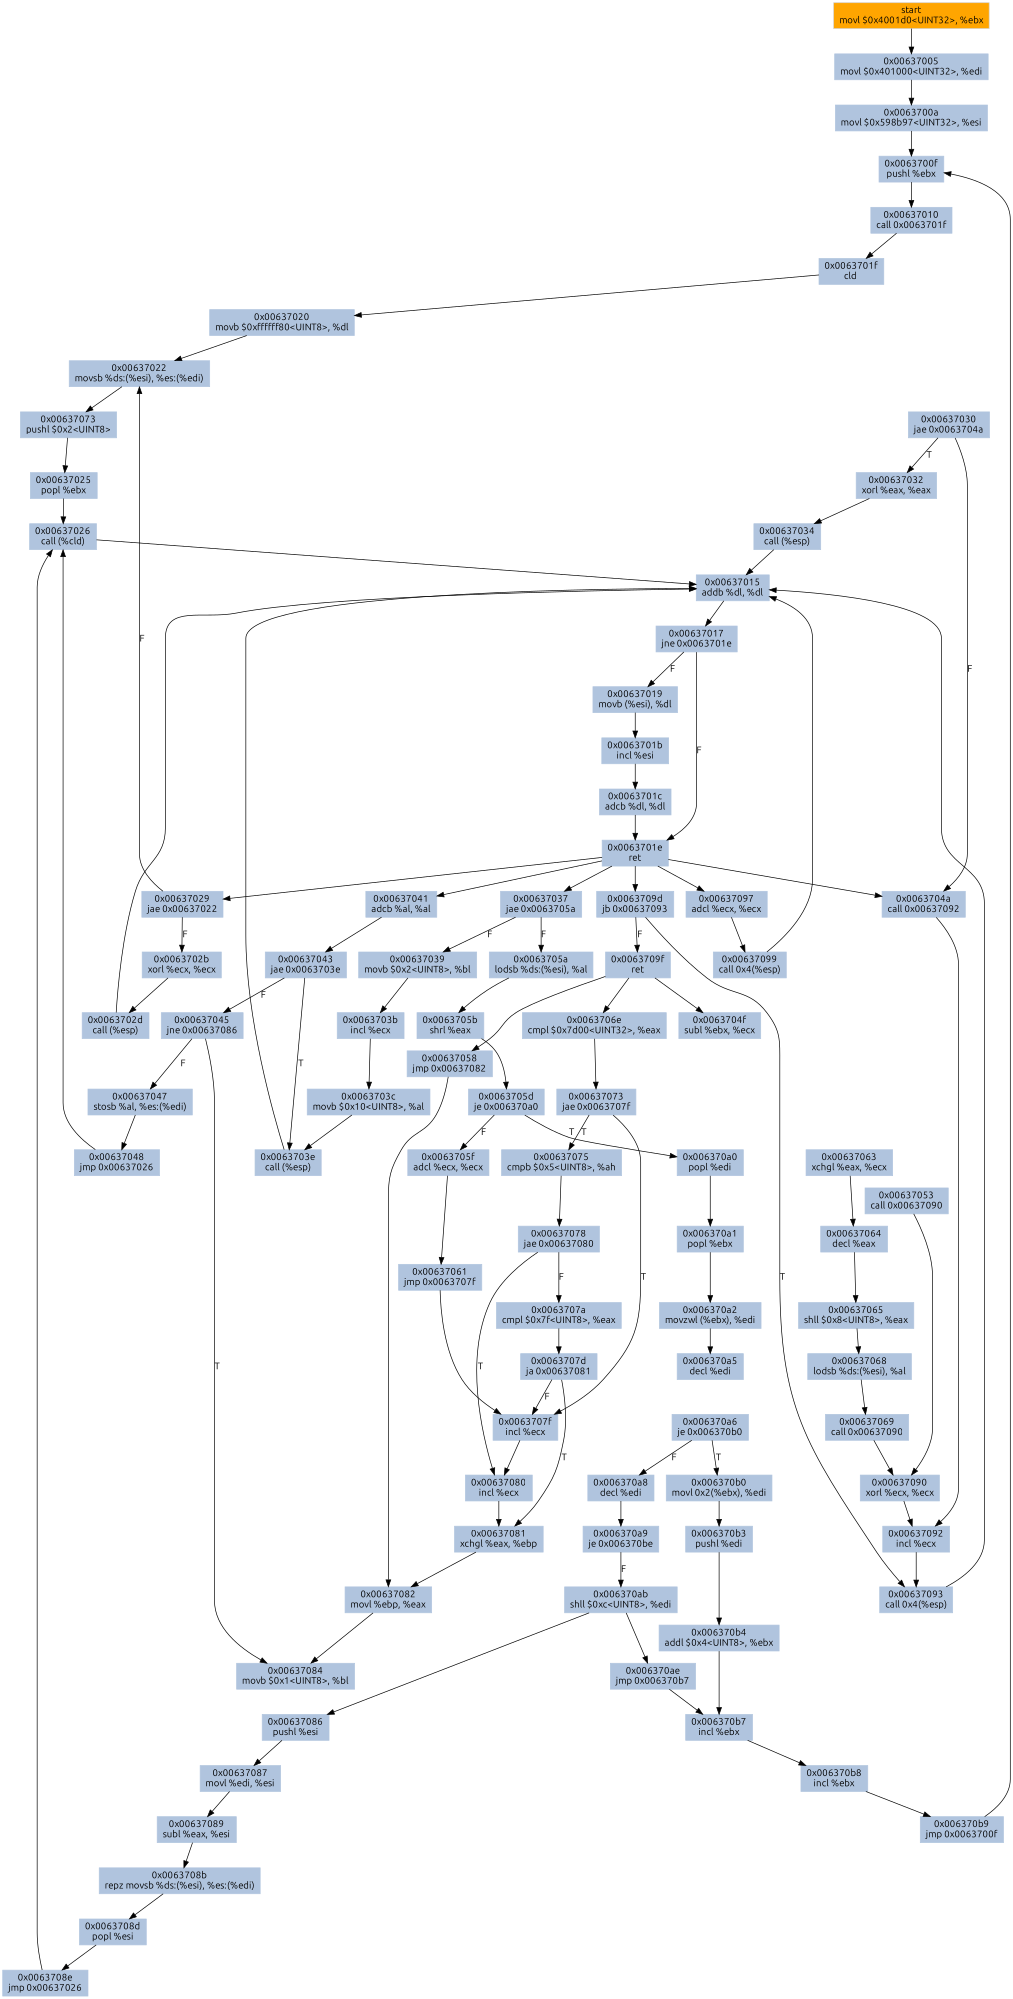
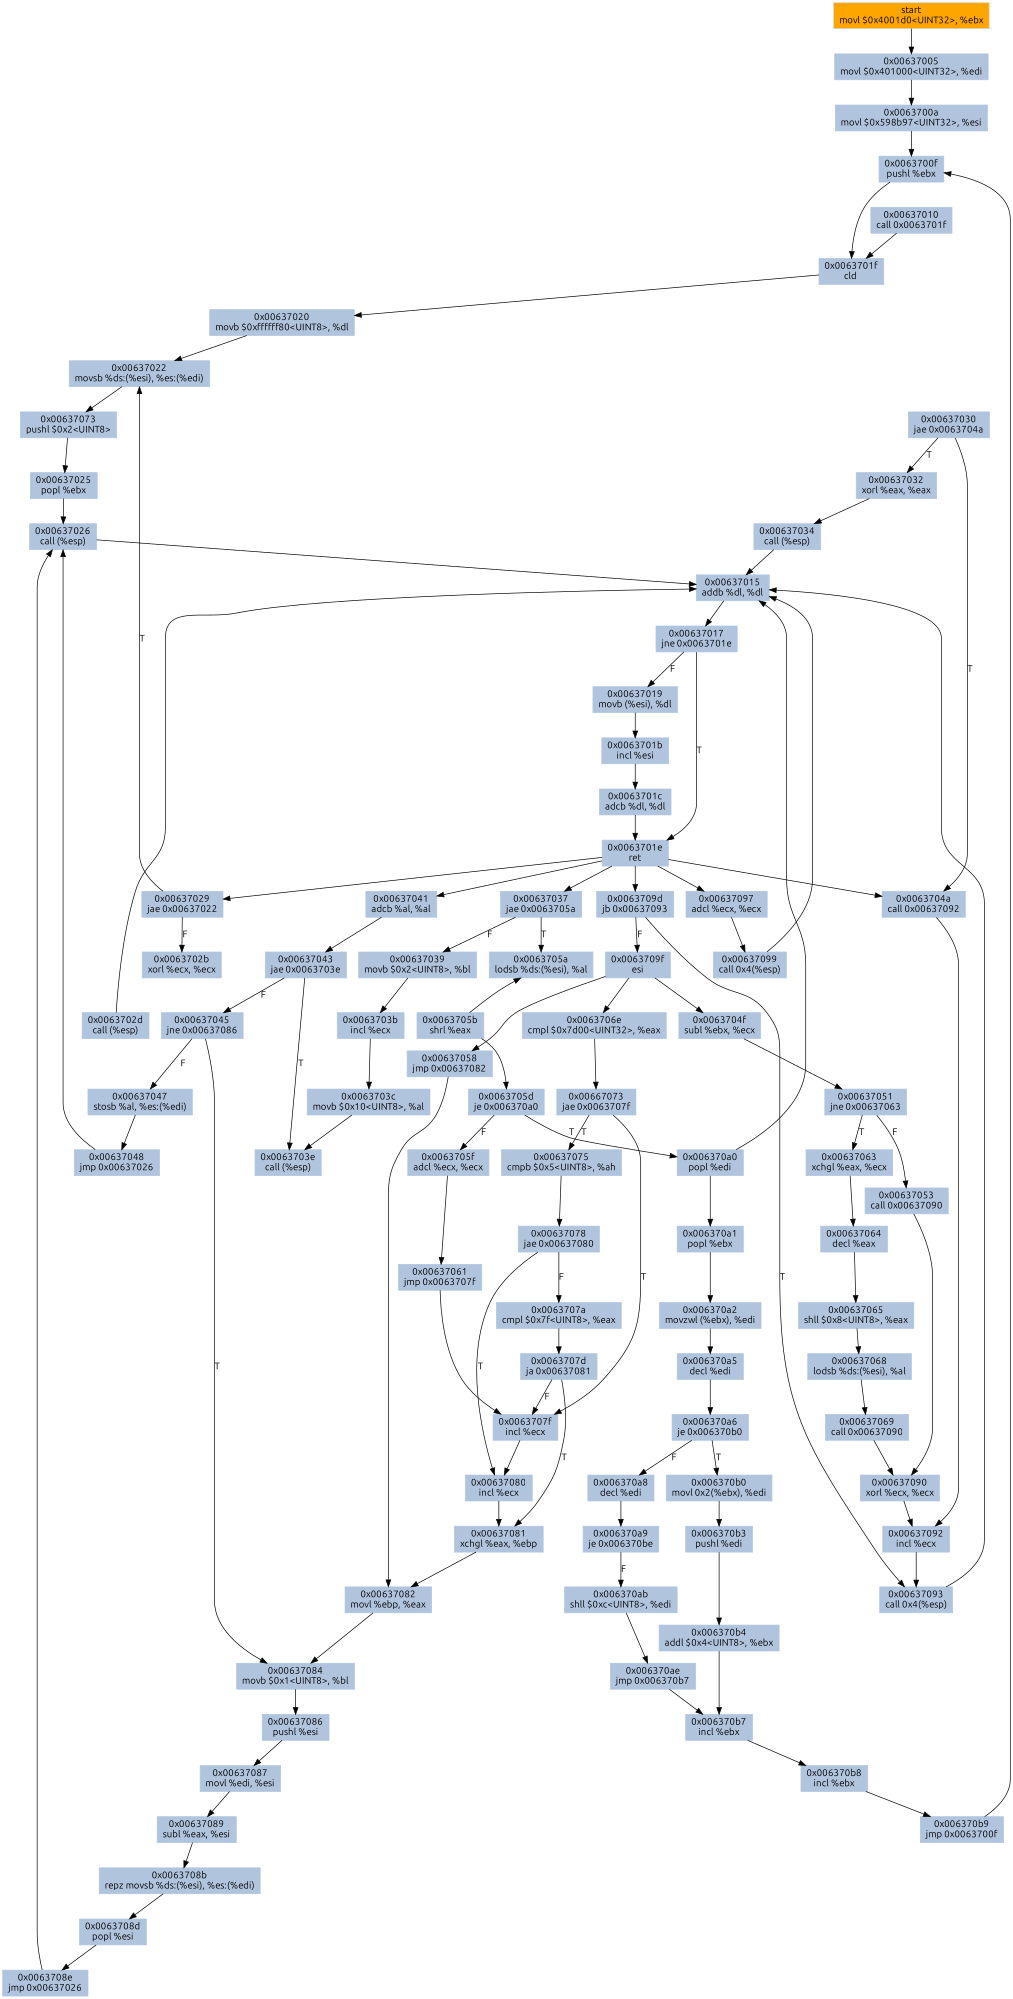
edge "0x0063700f pushl %ebx" -> "0x00637010 call 0x0063701f": now "0x0063700f pushl %ebx" -> "0x0063701f cld"
node "0x00637026 call (%cld)": label "0x00637026 call (%cld)" -> "0x00637026 call (%esp)"
edge "0x00637029 jae 0x00637022" -> "0x00637022 movsb %ds:(%esi), %es:(%edi)": label "F" -> "T"
edge "0x00637030 jae 0x0063704a" -> "0x0063704a call 0x00637092": label "F" -> "T"
edge "0x0063703e call (%esp)" -> "0x00637015 addb %dl, %dl": now "0x006370a0 popl %edi" -> "0x00637015 addb %dl, %dl"
edge "0x00637017 jne 0x0063701e" -> "0x0063701e ret": label "F" -> "T"
edge "0x00637037 jae 0x0063705a" -> "0x0063705a lodsb %ds:(%esi), %al": label "F" -> "T"
node "0x0063709f ret": label "0x0063709f ret" -> "0x0063709f esi"
edge "0x0063705a lodsb %ds:(%esi), %al" -> "0x0063705b shrl %eax": reversed
edge "0x0063702b xorl %ecx, %ecx" -> "0x0063702d call (%esp)": removed
node "0x00637073 jae 0x0063707f": label "0x00637073 jae 0x0063707f" -> "0x00667073 jae 0x0063707f"
node "0x00637051 jne 0x00637063": added
edge "0x006370a5 decl %edi" -> "0x006370a6 je 0x006370b0": added
edge "0x006370ab shll $0xc<UINT8>, %edi" -> "0x00637086 pushl %esi": now "0x00637084 movb $0x1<UINT8>, %bl" -> "0x00637086 pushl %esi"
